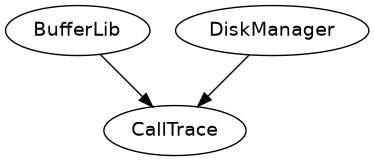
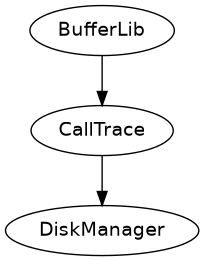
edge "DiskManager" -> "CallTrace": reversed
